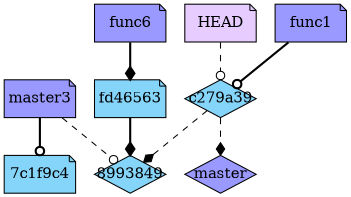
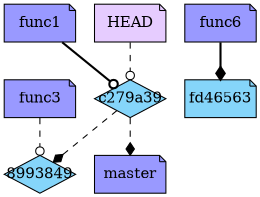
node "master3": label "master3" -> "func3"
edge "fd46563" -> "8993849": removed
node "7c1f9c4": removed
node "master": shape diamond -> note
